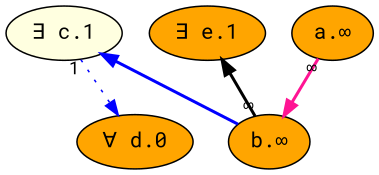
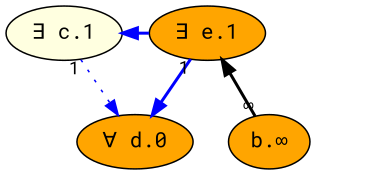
node "a.∞": removed
edge "∃ e.1" -> "∀ d.0": added
edge "b.∞" -> "∃ c.1": now "∃ e.1" -> "∃ c.1"
